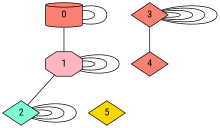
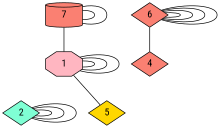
node "0": label "0" -> "7"
node "3": label "3" -> "6"
edge "1" -- "2": now "1" -- "5"
